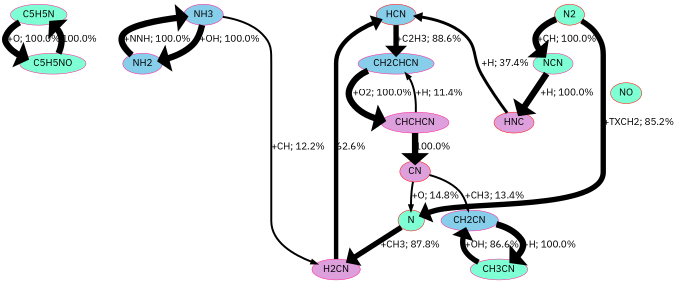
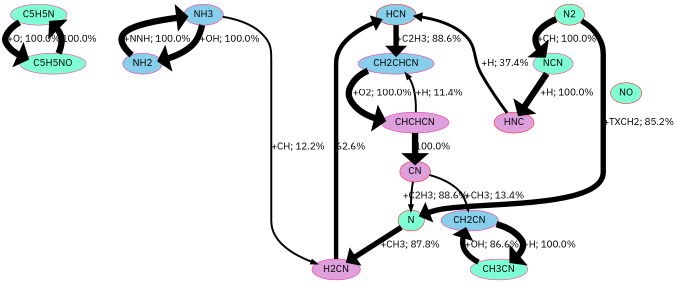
edge "CN" -> "N": label "+O; 14.8%" -> "+C2H3; 88.6%"
